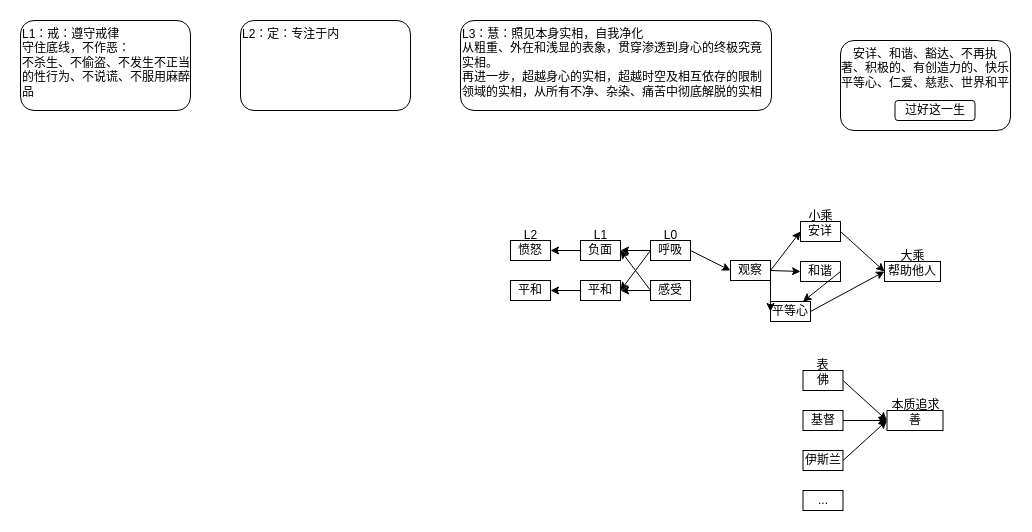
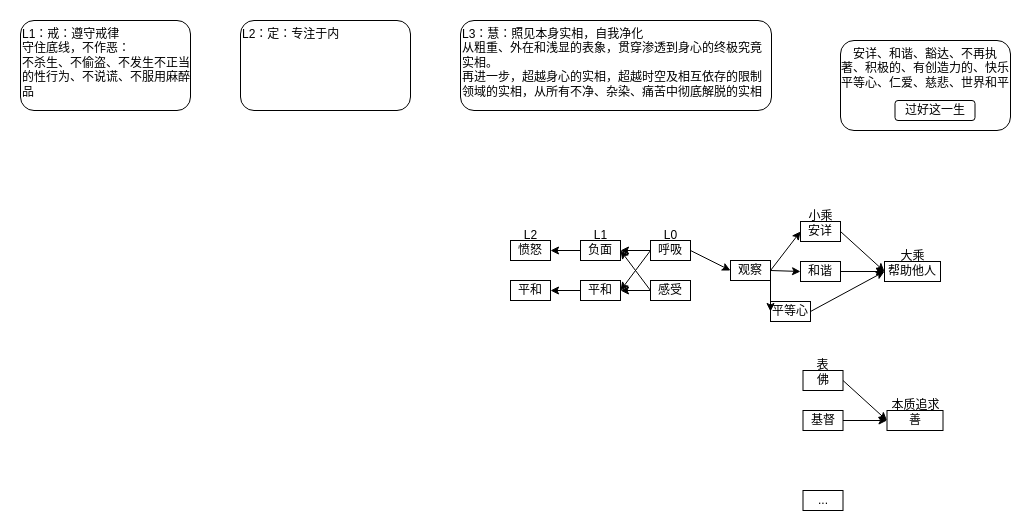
edge "和谐" -> "平等心": now "和谐" -> "帮助他人"
edge "伊斯兰" -> "善": removed
node "伊斯兰": removed
